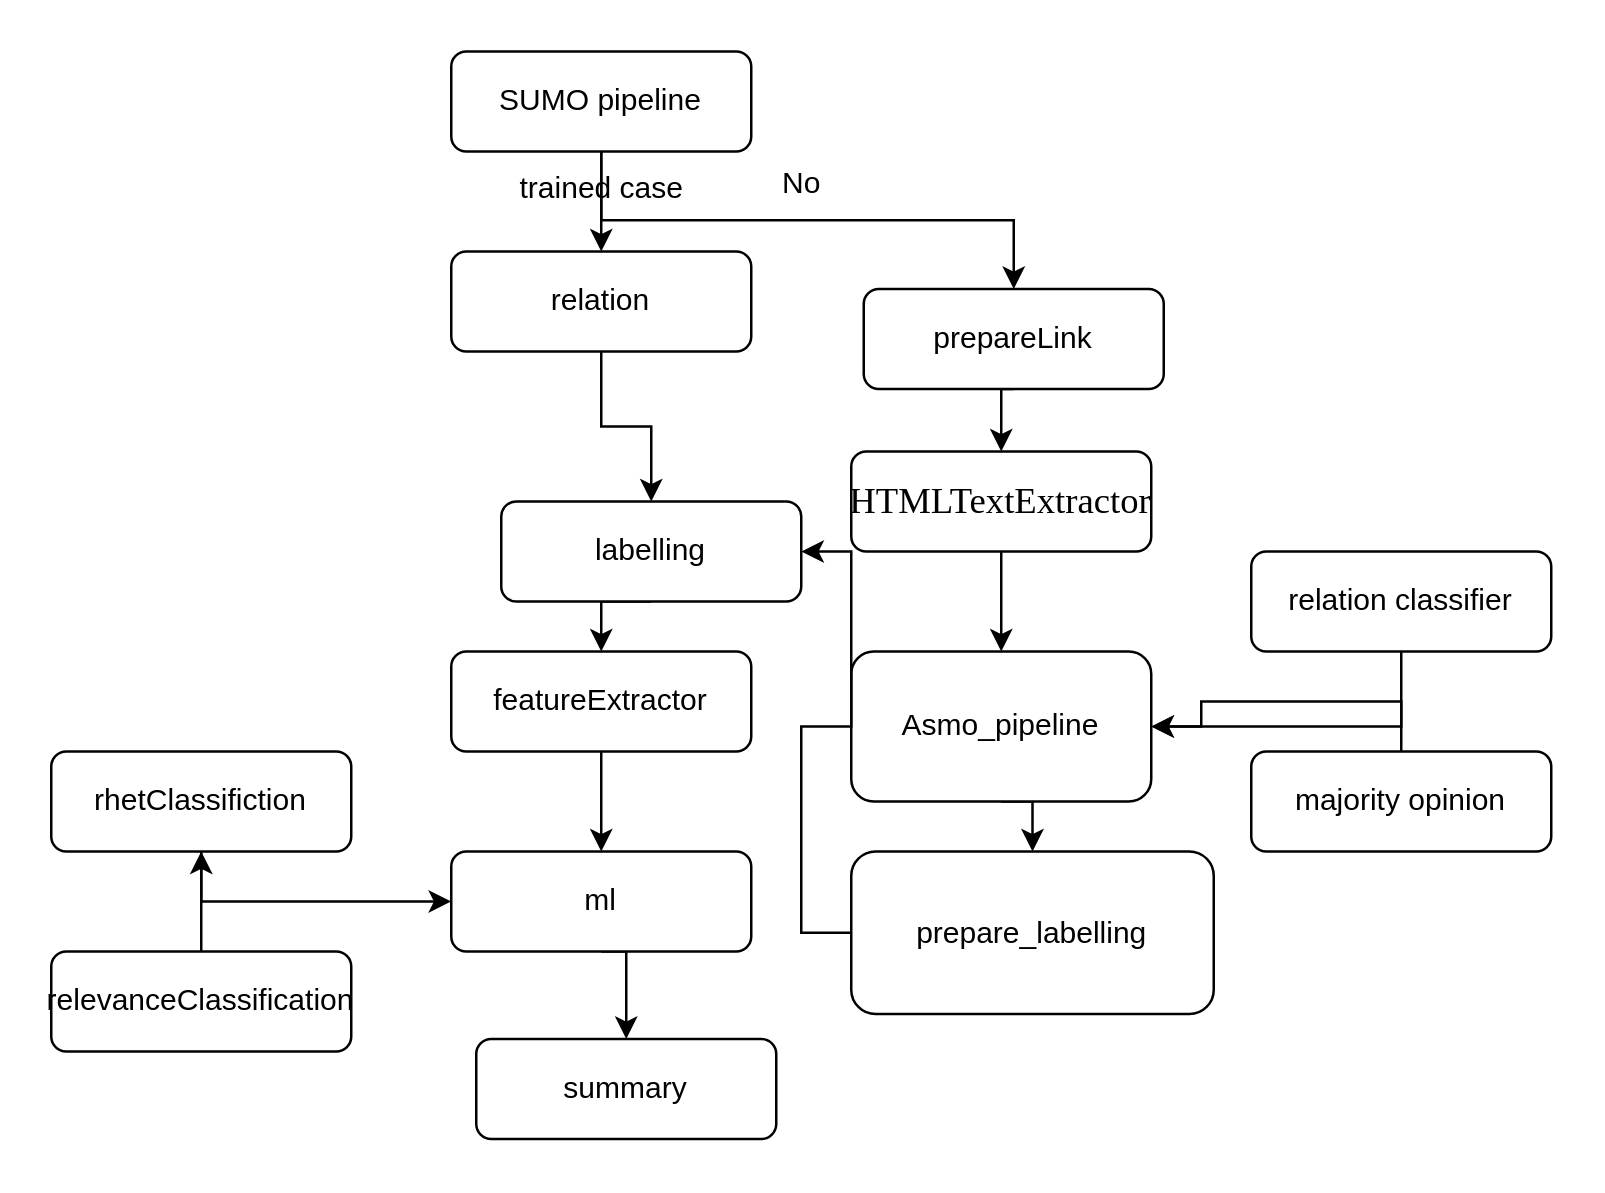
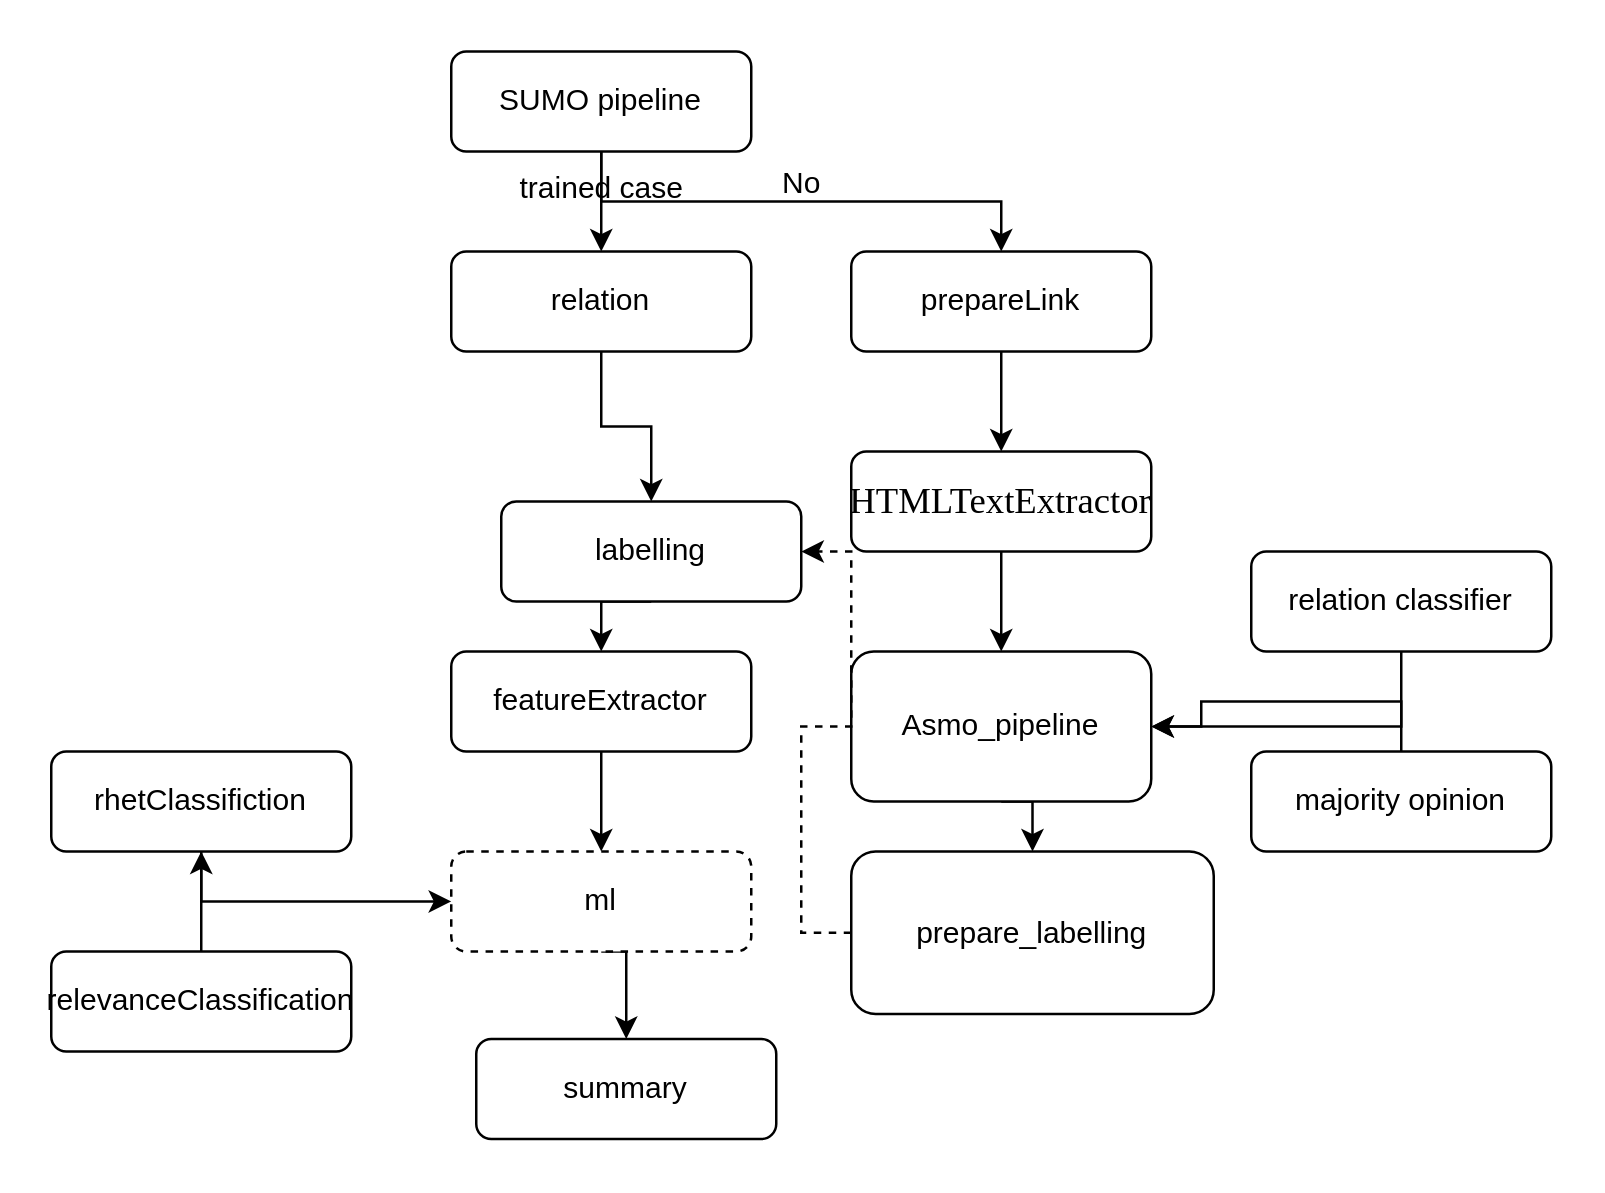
node "prepareLink": moved (1014, 339) -> (1001, 301)
edge "prepare_labelling" -> "labelling": style solid -> dashed
node "ml": style solid -> dashed
